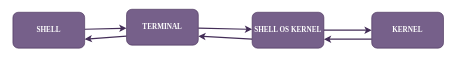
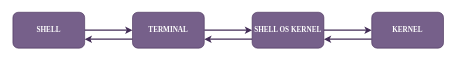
node "TERMINAL": moved (162, 27) -> (168, 30)
